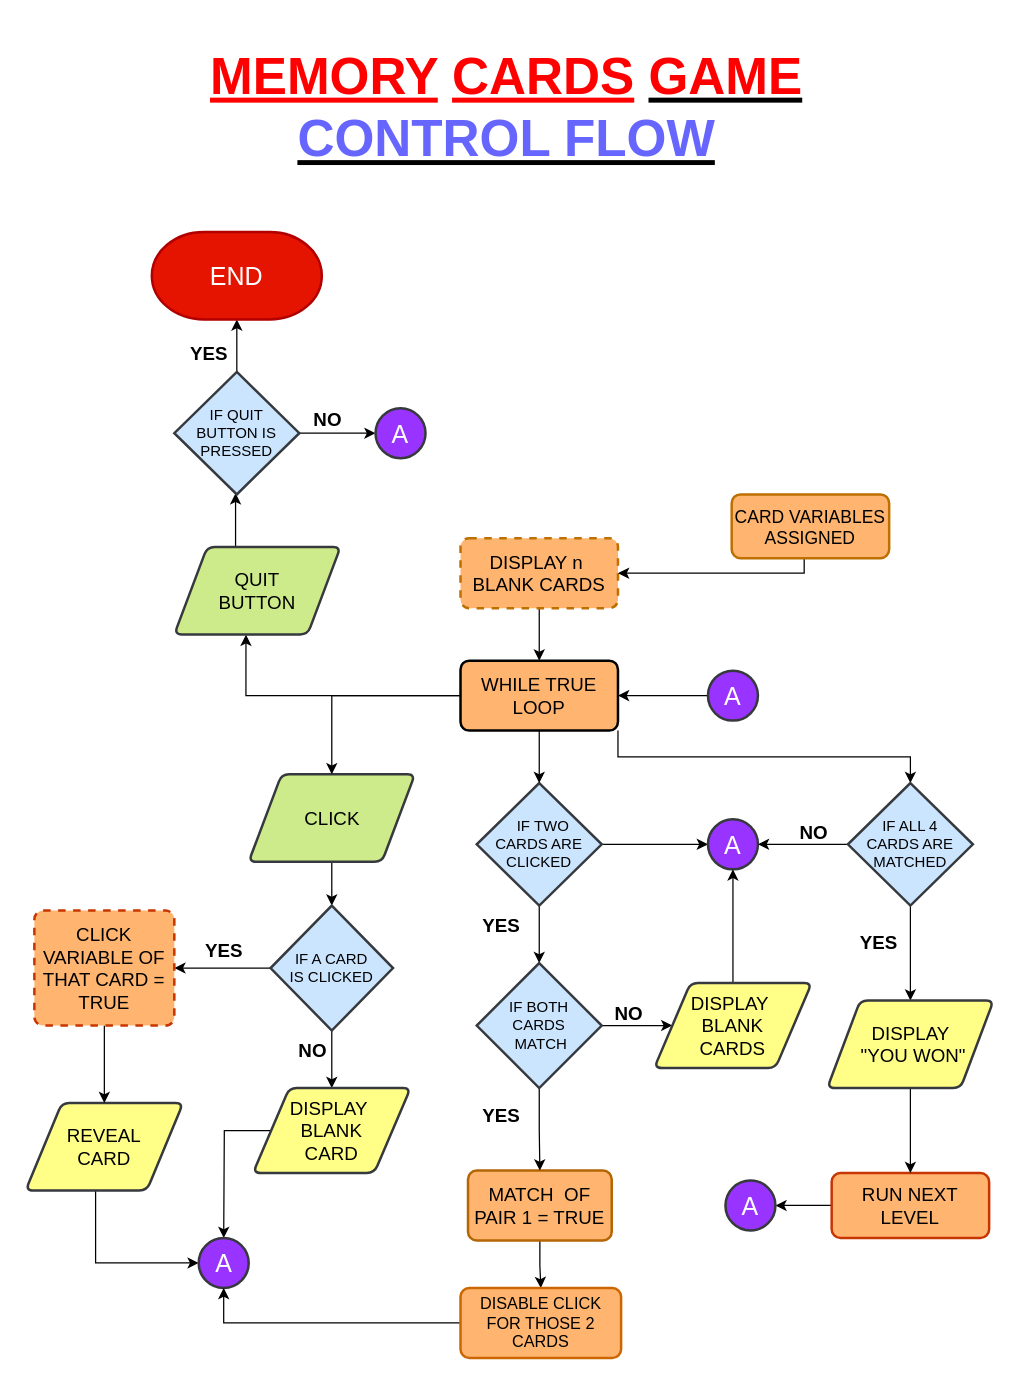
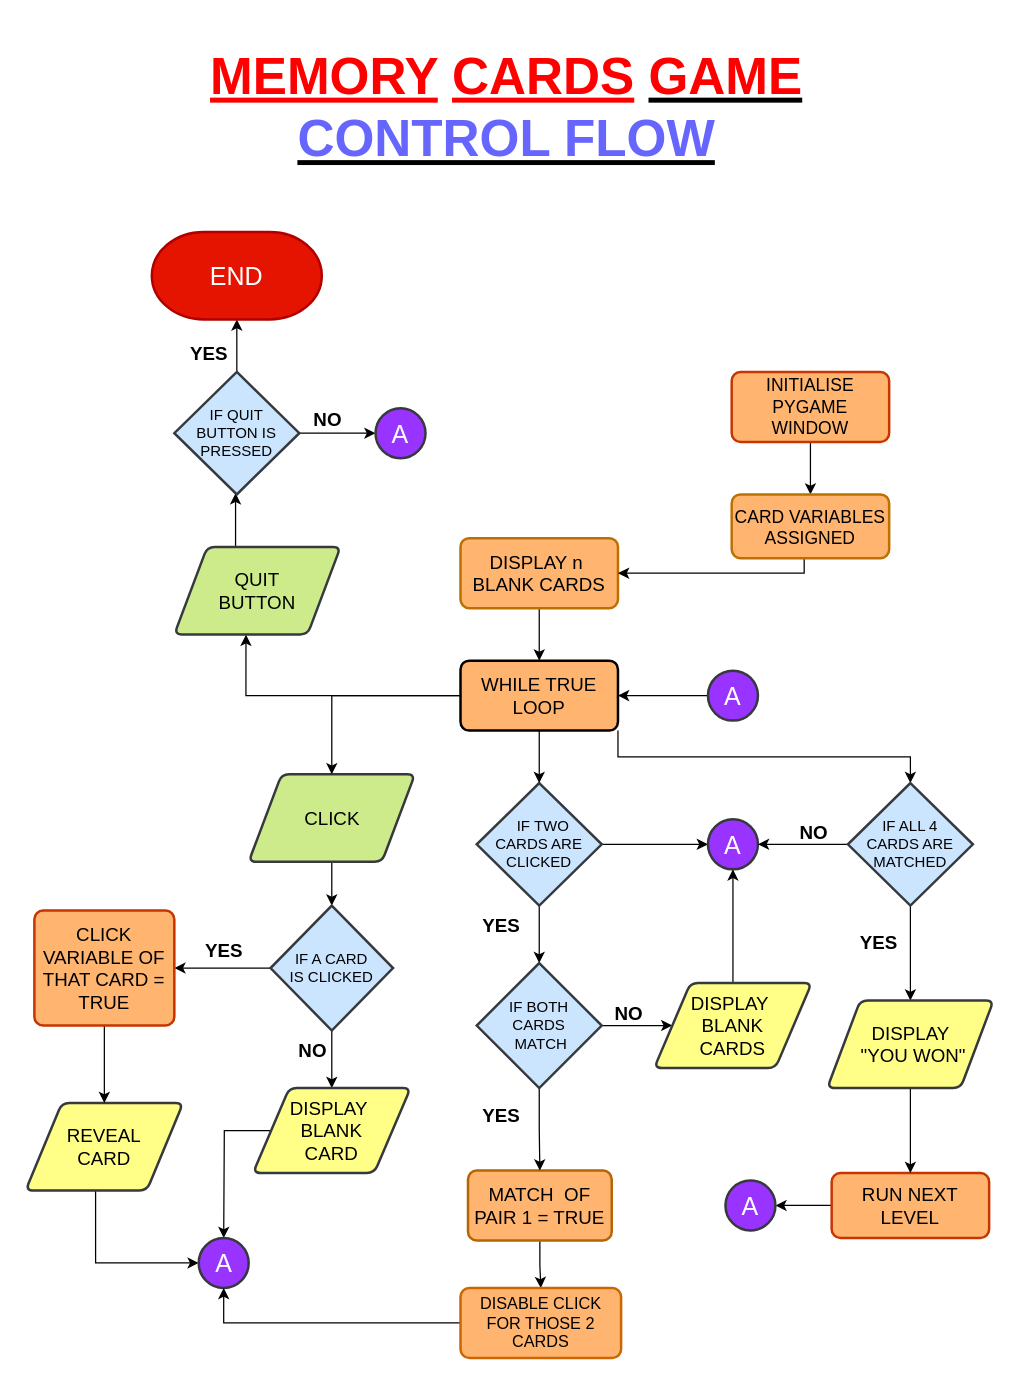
node "INITIALISE PYGAME WINDOW": added
edge "INITIALISE PYGAME WINDOW" -> "CARD VARIABLES ASSIGNED": added
node "DISPLAY n BLANK CARDS": style dashed -> solid
node "CLICK VARIABLE OF THAT CARD = TRUE": style dashed -> solid
